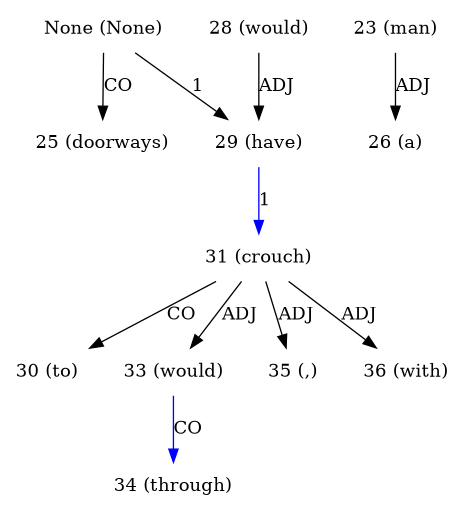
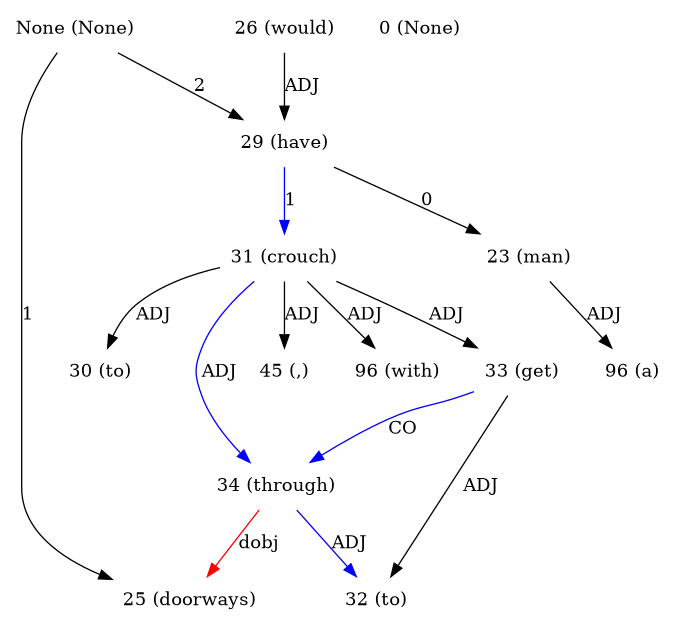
node "28 (would)": label "28 (would)" -> "26 (would)"
node "0 (None)": added
edge "None (None)" -> "25 (doorways)": label "CO" -> "1"
edge "None (None)" -> "29 (have)": label "1" -> "2"
node "26 (a)": label "26 (a)" -> "96 (a)"
edge "29 (have)" -> "23 (man)": added, label "0"
edge "31 (crouch)" -> "30 (to)": label "CO" -> "ADJ"
edge "31 (crouch)" -> "34 (through)": added, label "ADJ"
node "33 (would)": label "33 (would)" -> "33 (get)"
node "35 (,)": label "35 (,)" -> "45 (,)"
node "36 (with)": label "36 (with)" -> "96 (with)"
edge "34 (through)" -> "25 (doorways)": added, label "dobj"
node "32 (to)": added
